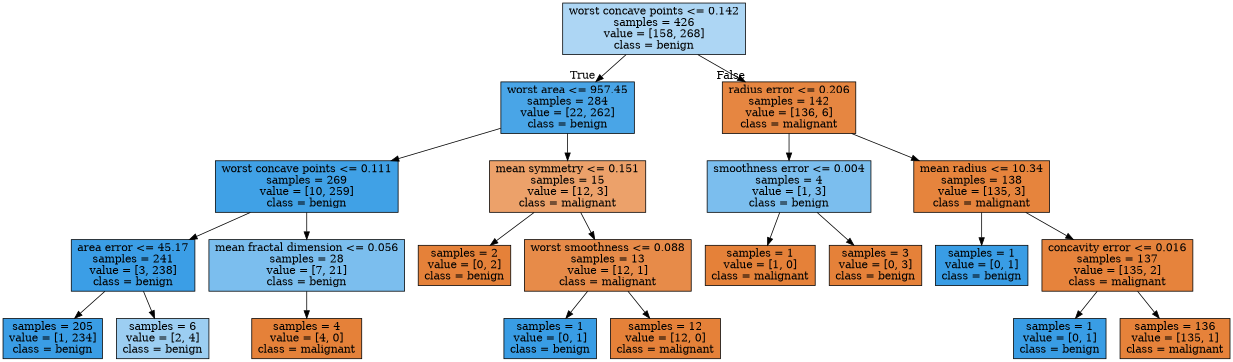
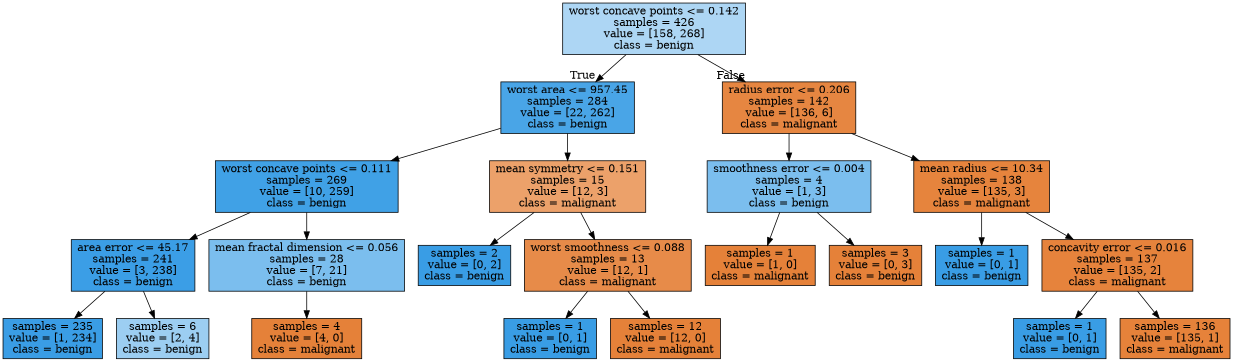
node "samples = 2 value = [0, 2] class = benign": fillcolor #e58139ff -> #399de5ff
node "samples = 205 value = [1, 234] class = benign": label "samples = 205 value = [1, 234] class = benign" -> "samples = 235 value = [1, 234] class = benign"
